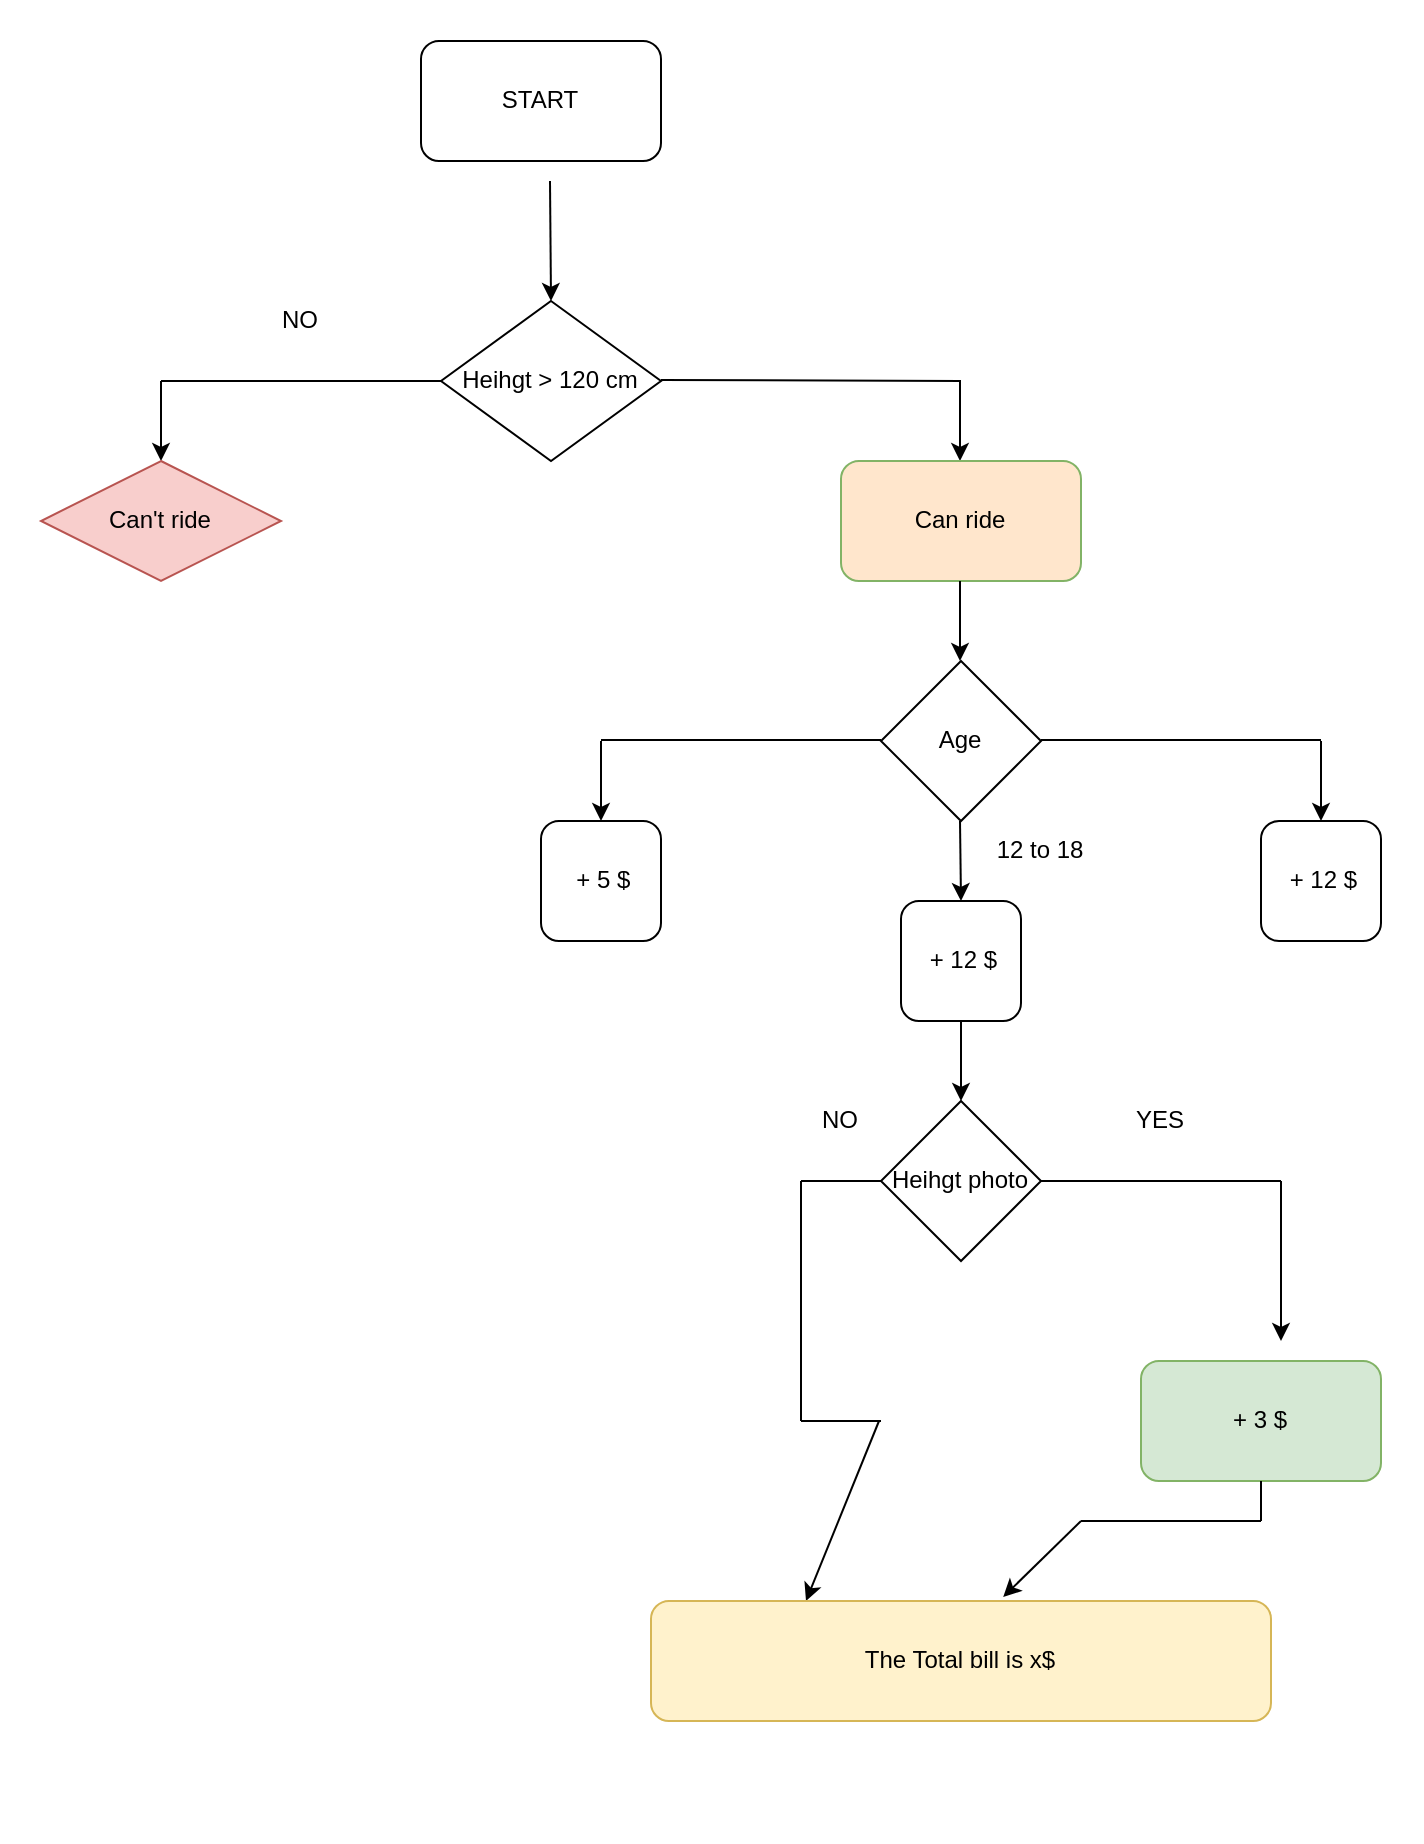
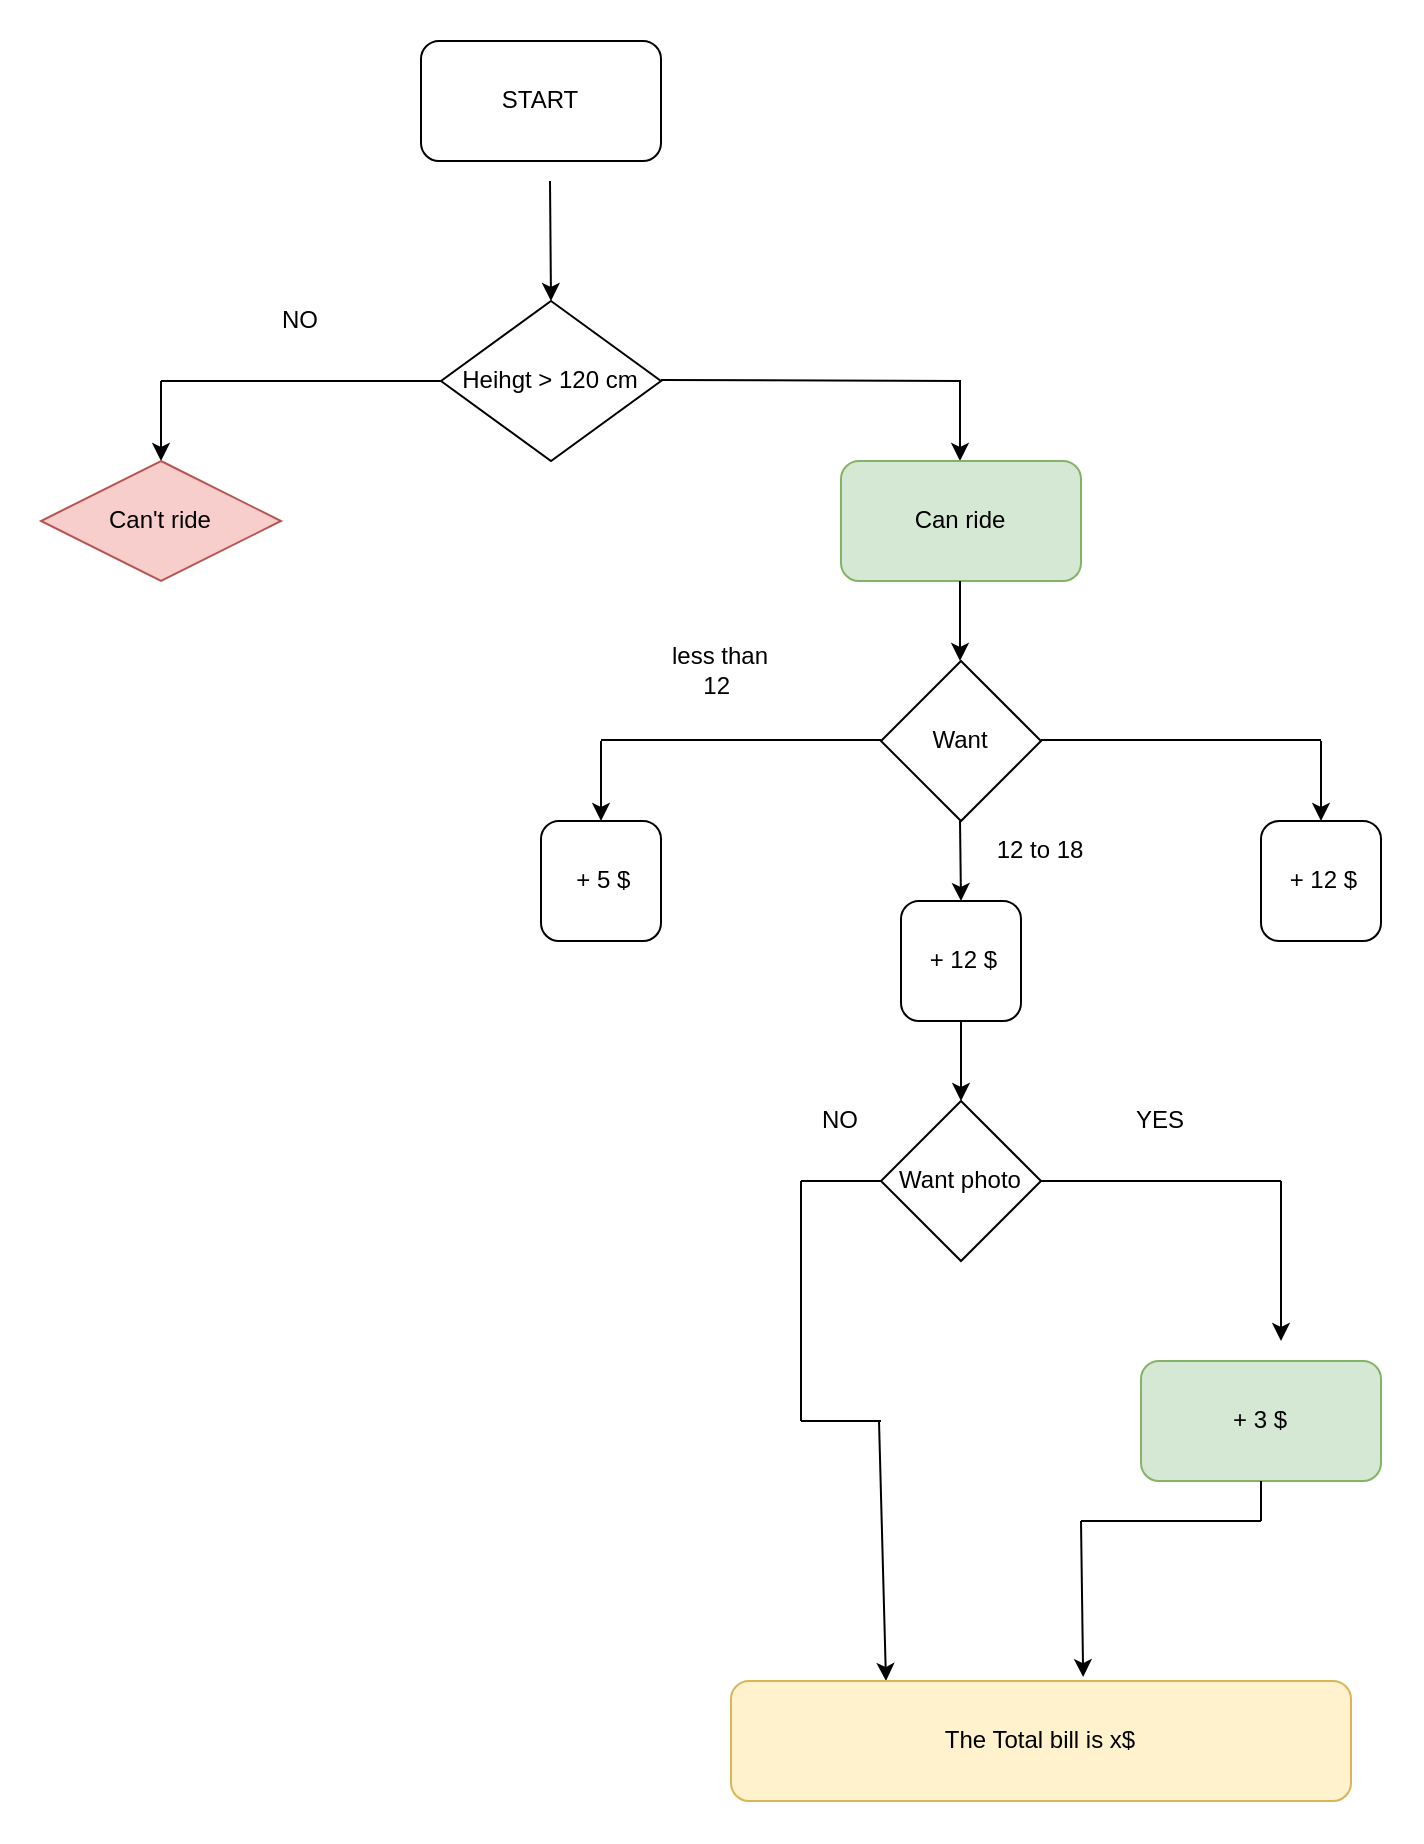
node "Can ride": fillcolor #ffe6cc -> #d5e8d4
node "less than 12": added
node "Age": label "Age" -> "Want"
node "Heihgt photo": label "Heihgt photo" -> "Want photo"
node "The Total bill is x$": moved (961, 1661) -> (1041, 1741)
